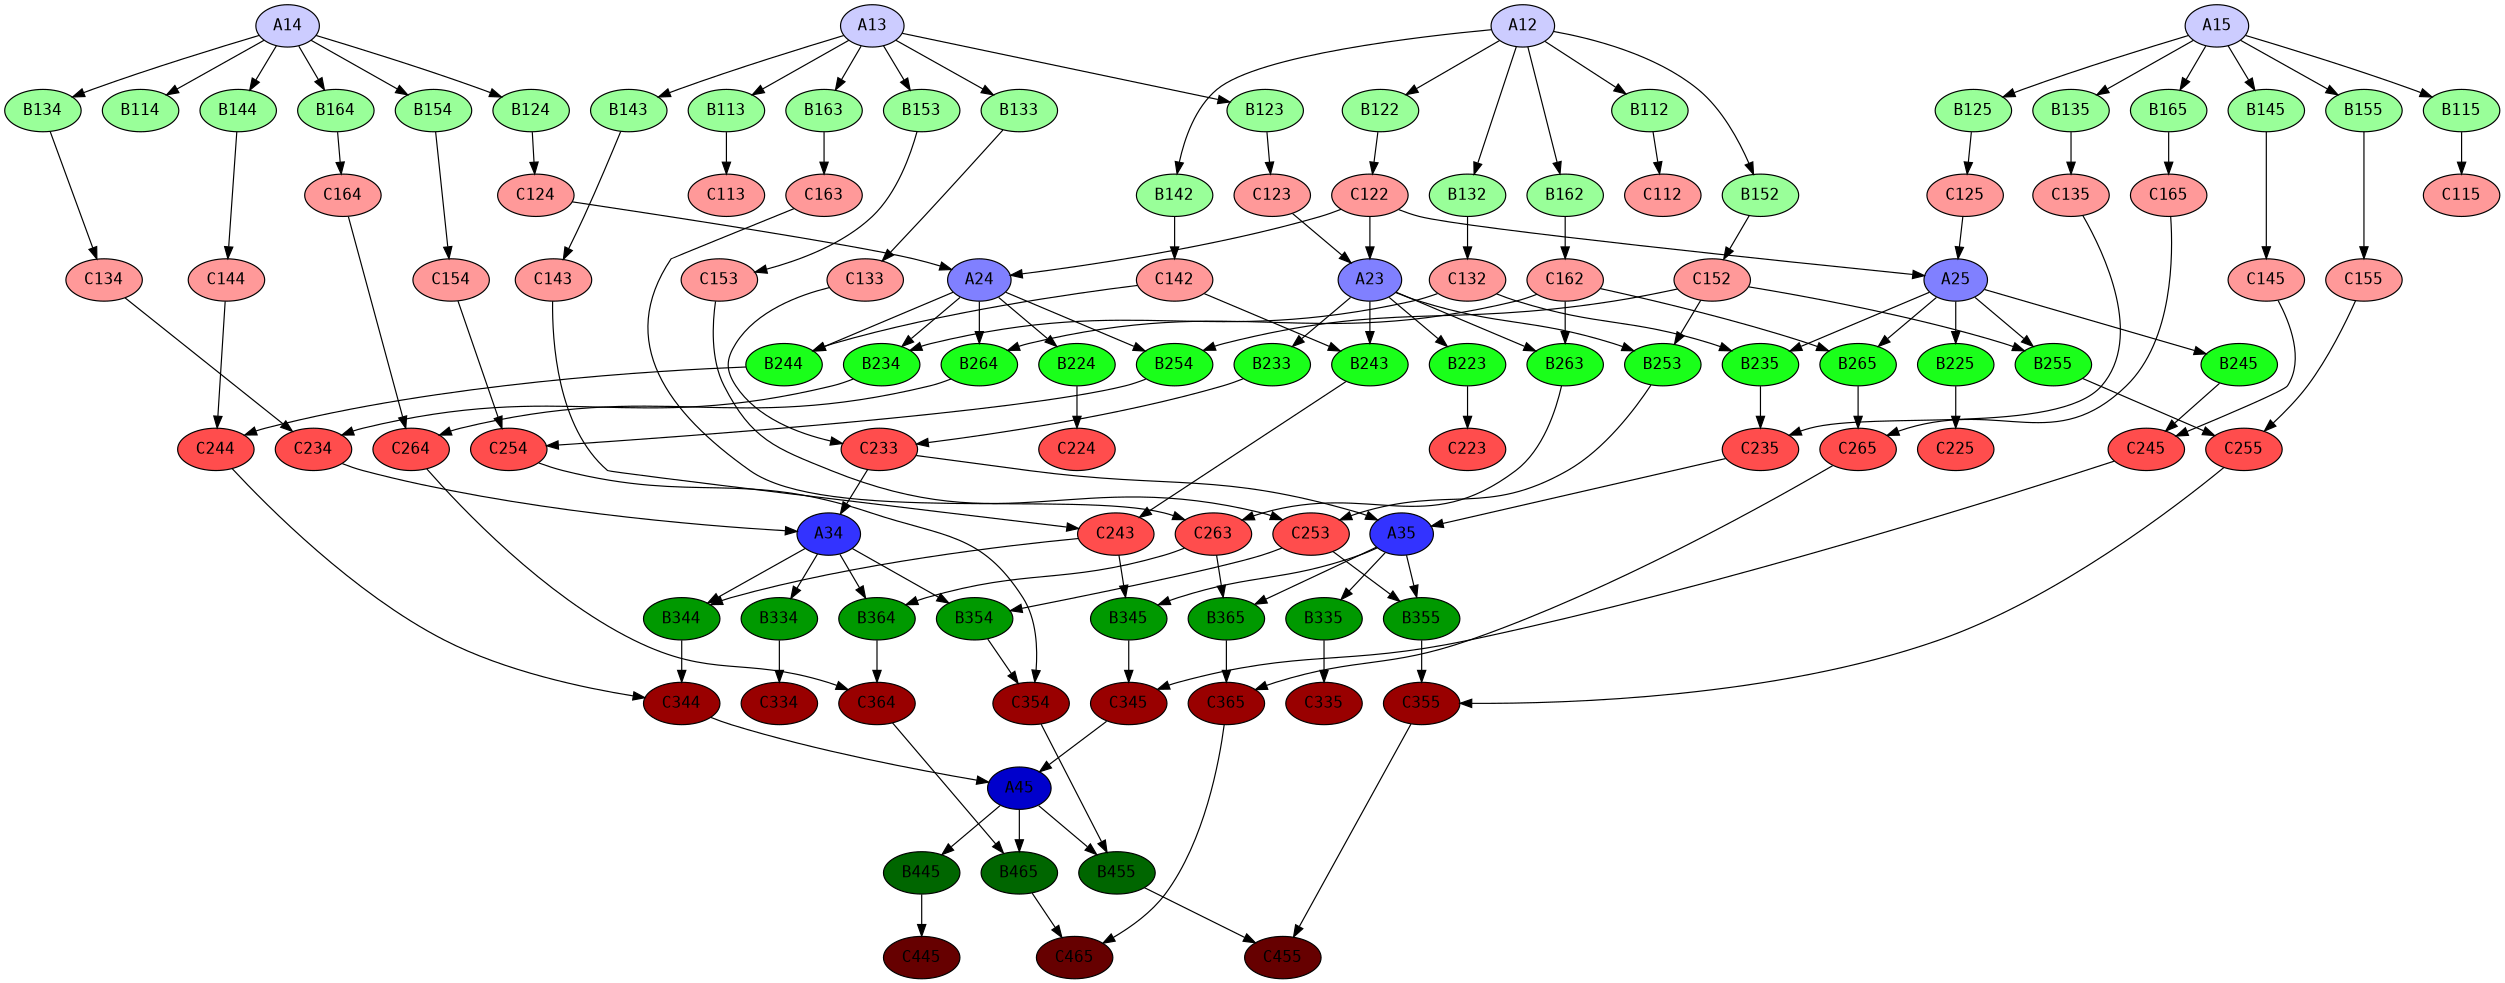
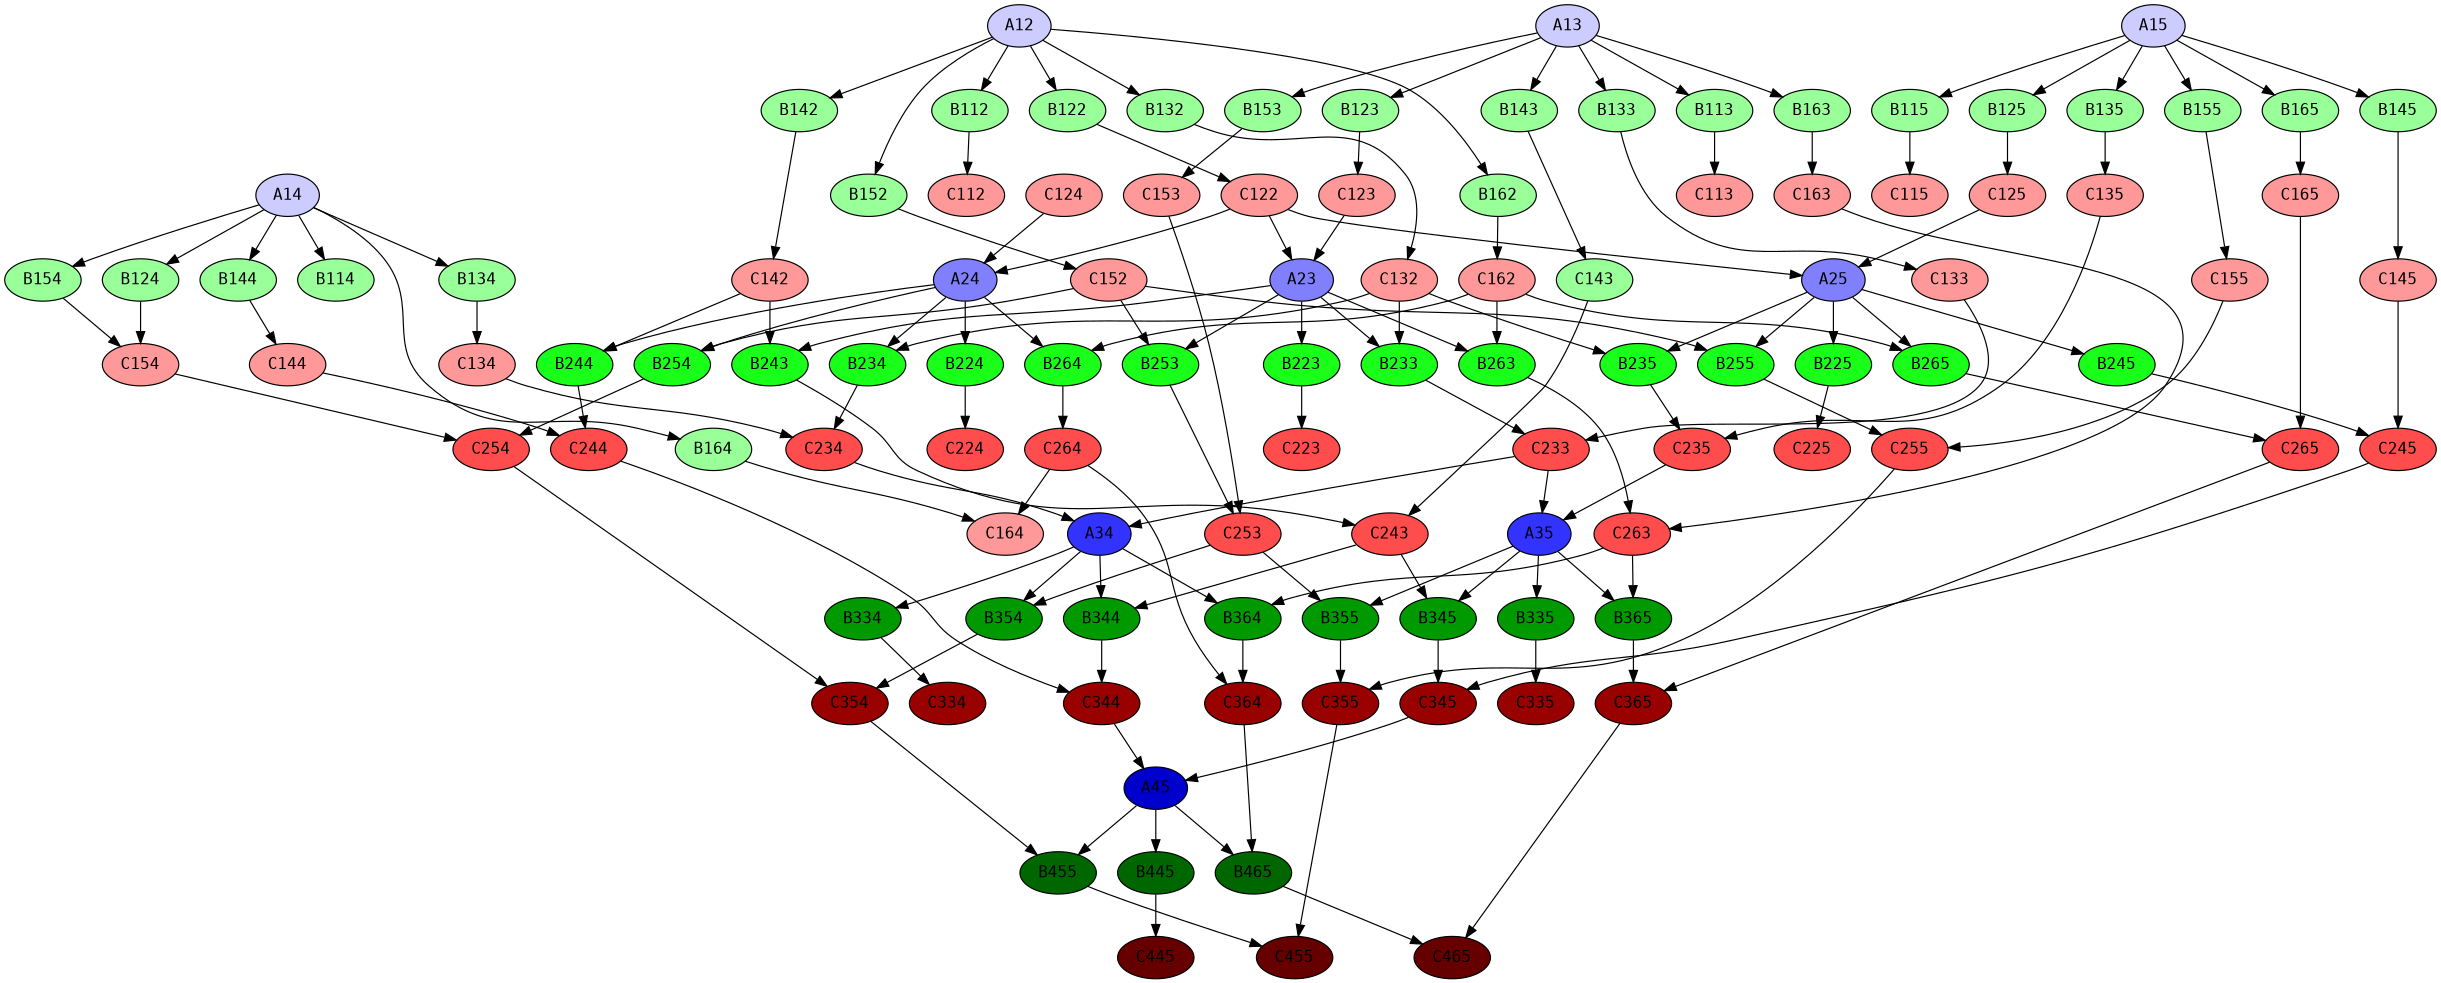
edge "B124" -> "C124": now "B124" -> "C154"
node "C143": fillcolor #ff9999 -> #99ff99
edge "C164" -> "C264": reversed
edge "C132" -> "B233": added
